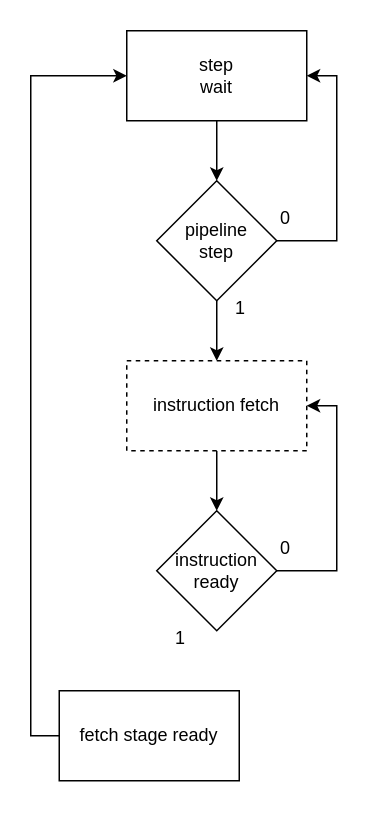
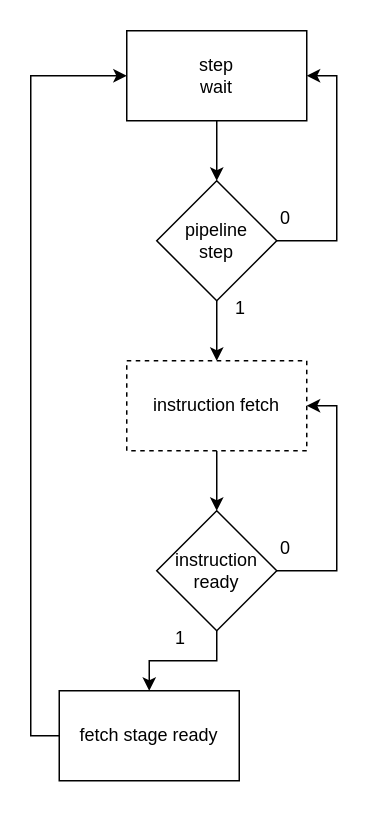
edge "instruction ready" -> "fetch stage ready": added
